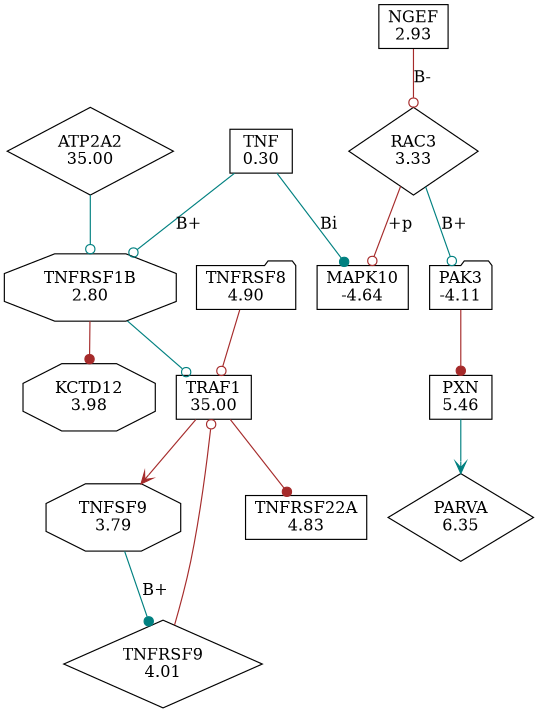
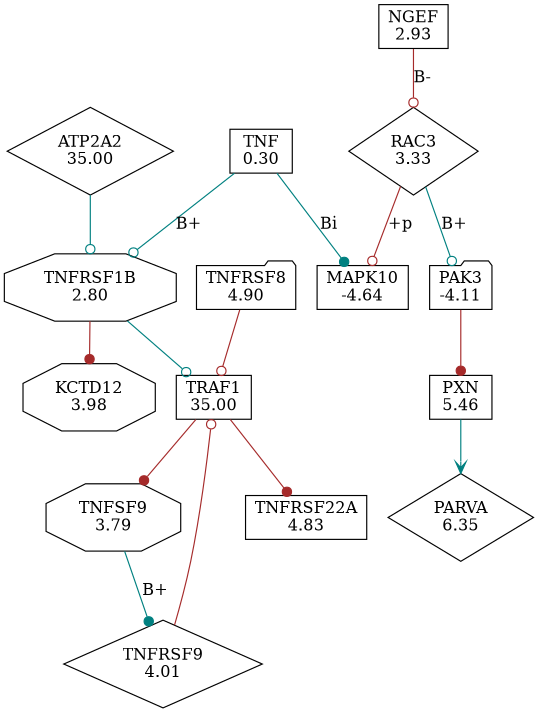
edge "TRAF1 35.00" -> "TNFSF9 3.79": arrowhead vee -> dot
